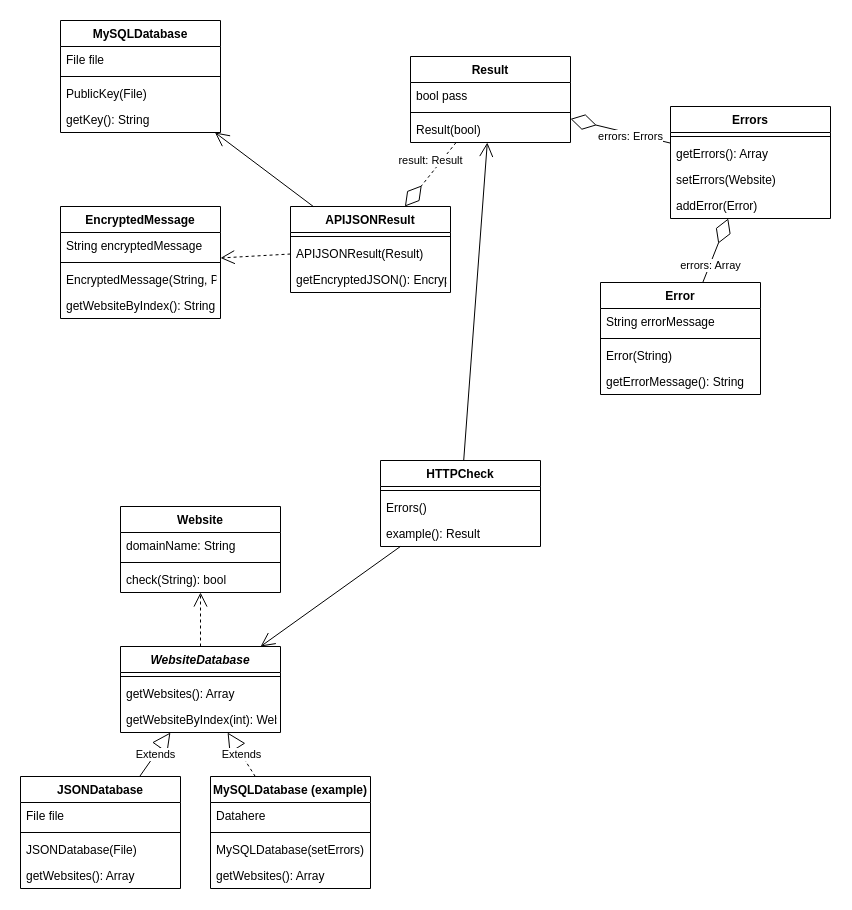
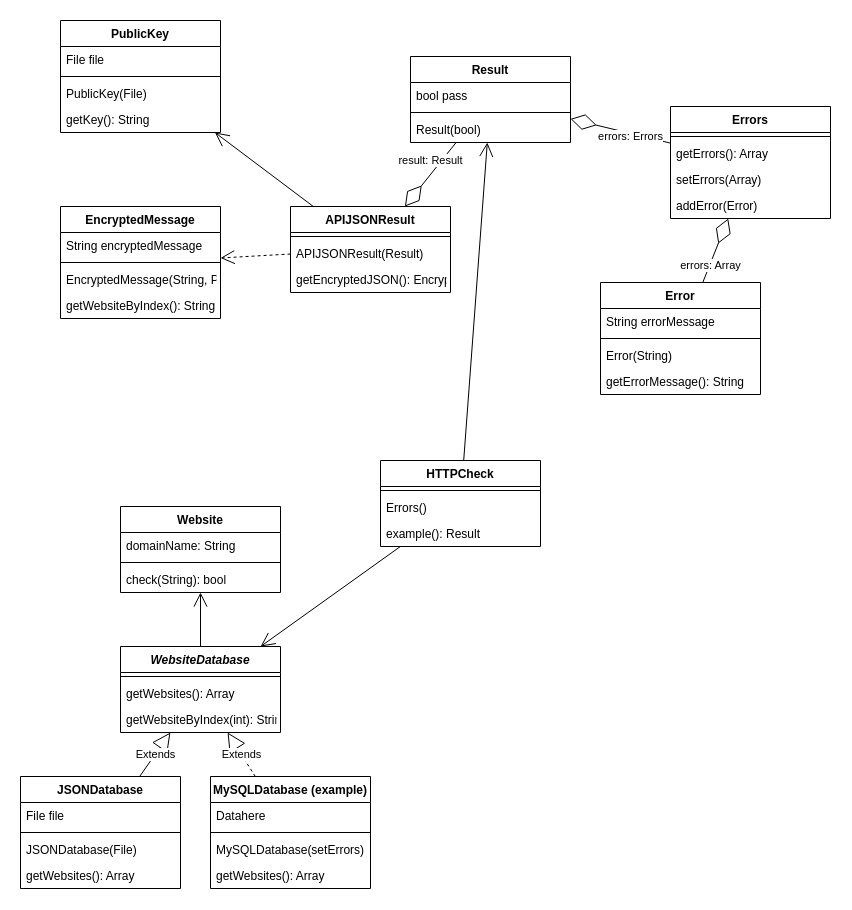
node "MySQLDatabase": label "MySQLDatabase" -> "PublicKey"
edge "Result" -> "APIJSONResult": style dashed -> solid
node "setErrors(Website)": label "setErrors(Website)" -> "setErrors(Array)"
edge "WebsiteDatabase" -> "Website": style dashed -> solid
node "getWebsiteByIndex(int): Website": label "getWebsiteByIndex(int): Website" -> "getWebsiteByIndex(int): String"
